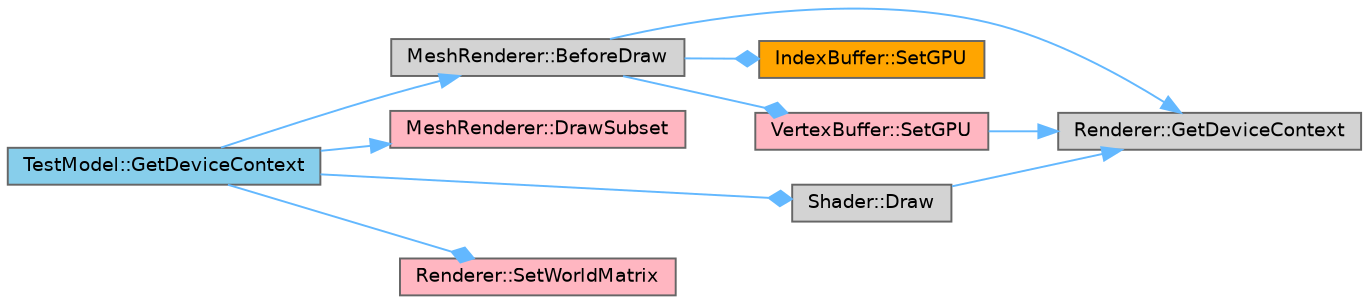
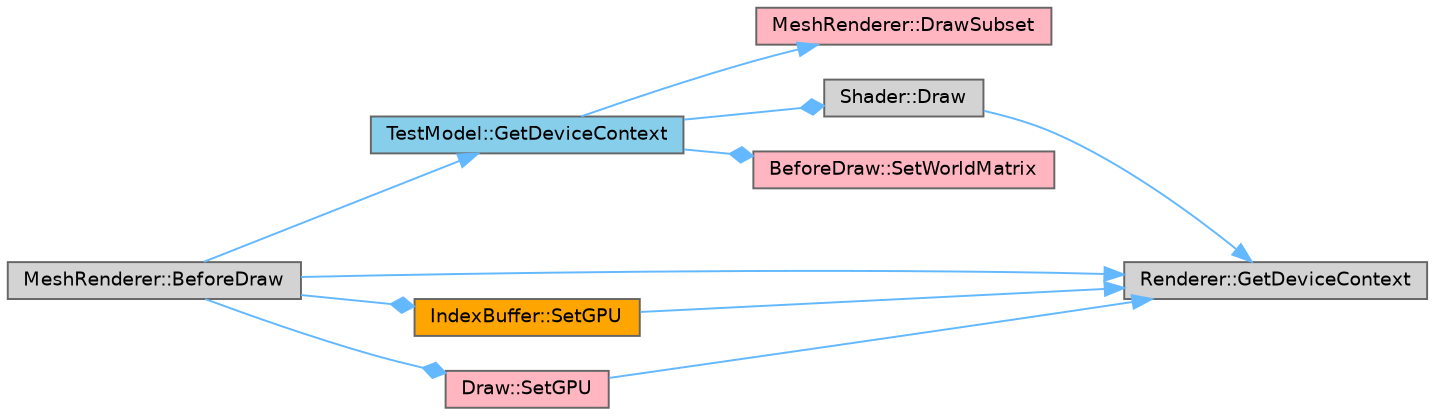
edge "TestModel::GetDeviceContext" -> "MeshRenderer::BeforeDraw": reversed
node "VertexBuffer::SetGPU": label "VertexBuffer::SetGPU" -> "Draw::SetGPU"
node "Renderer::SetWorldMatrix": label "Renderer::SetWorldMatrix" -> "BeforeDraw::SetWorldMatrix"
edge "IndexBuffer::SetGPU" -> "Renderer::GetDeviceContext": added
